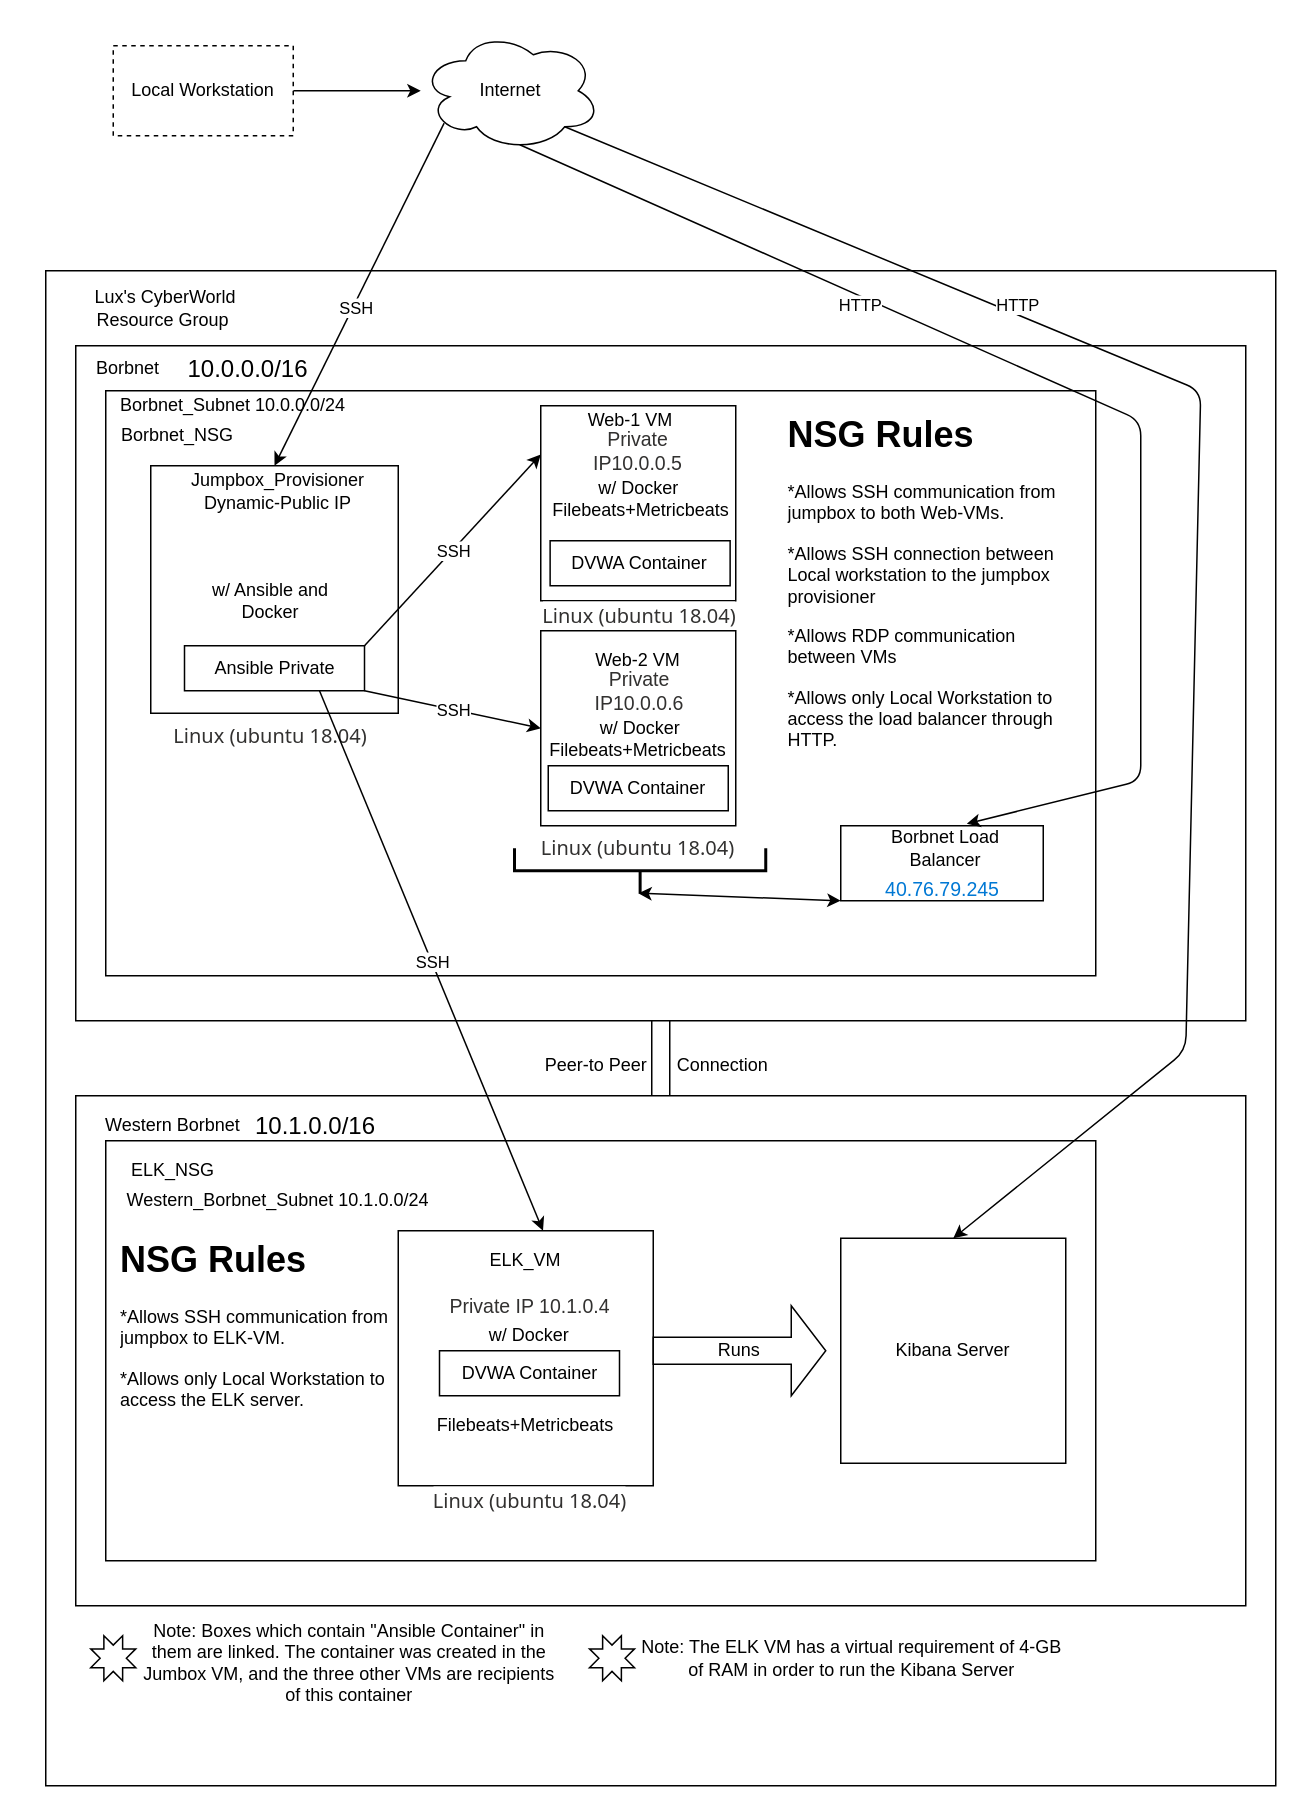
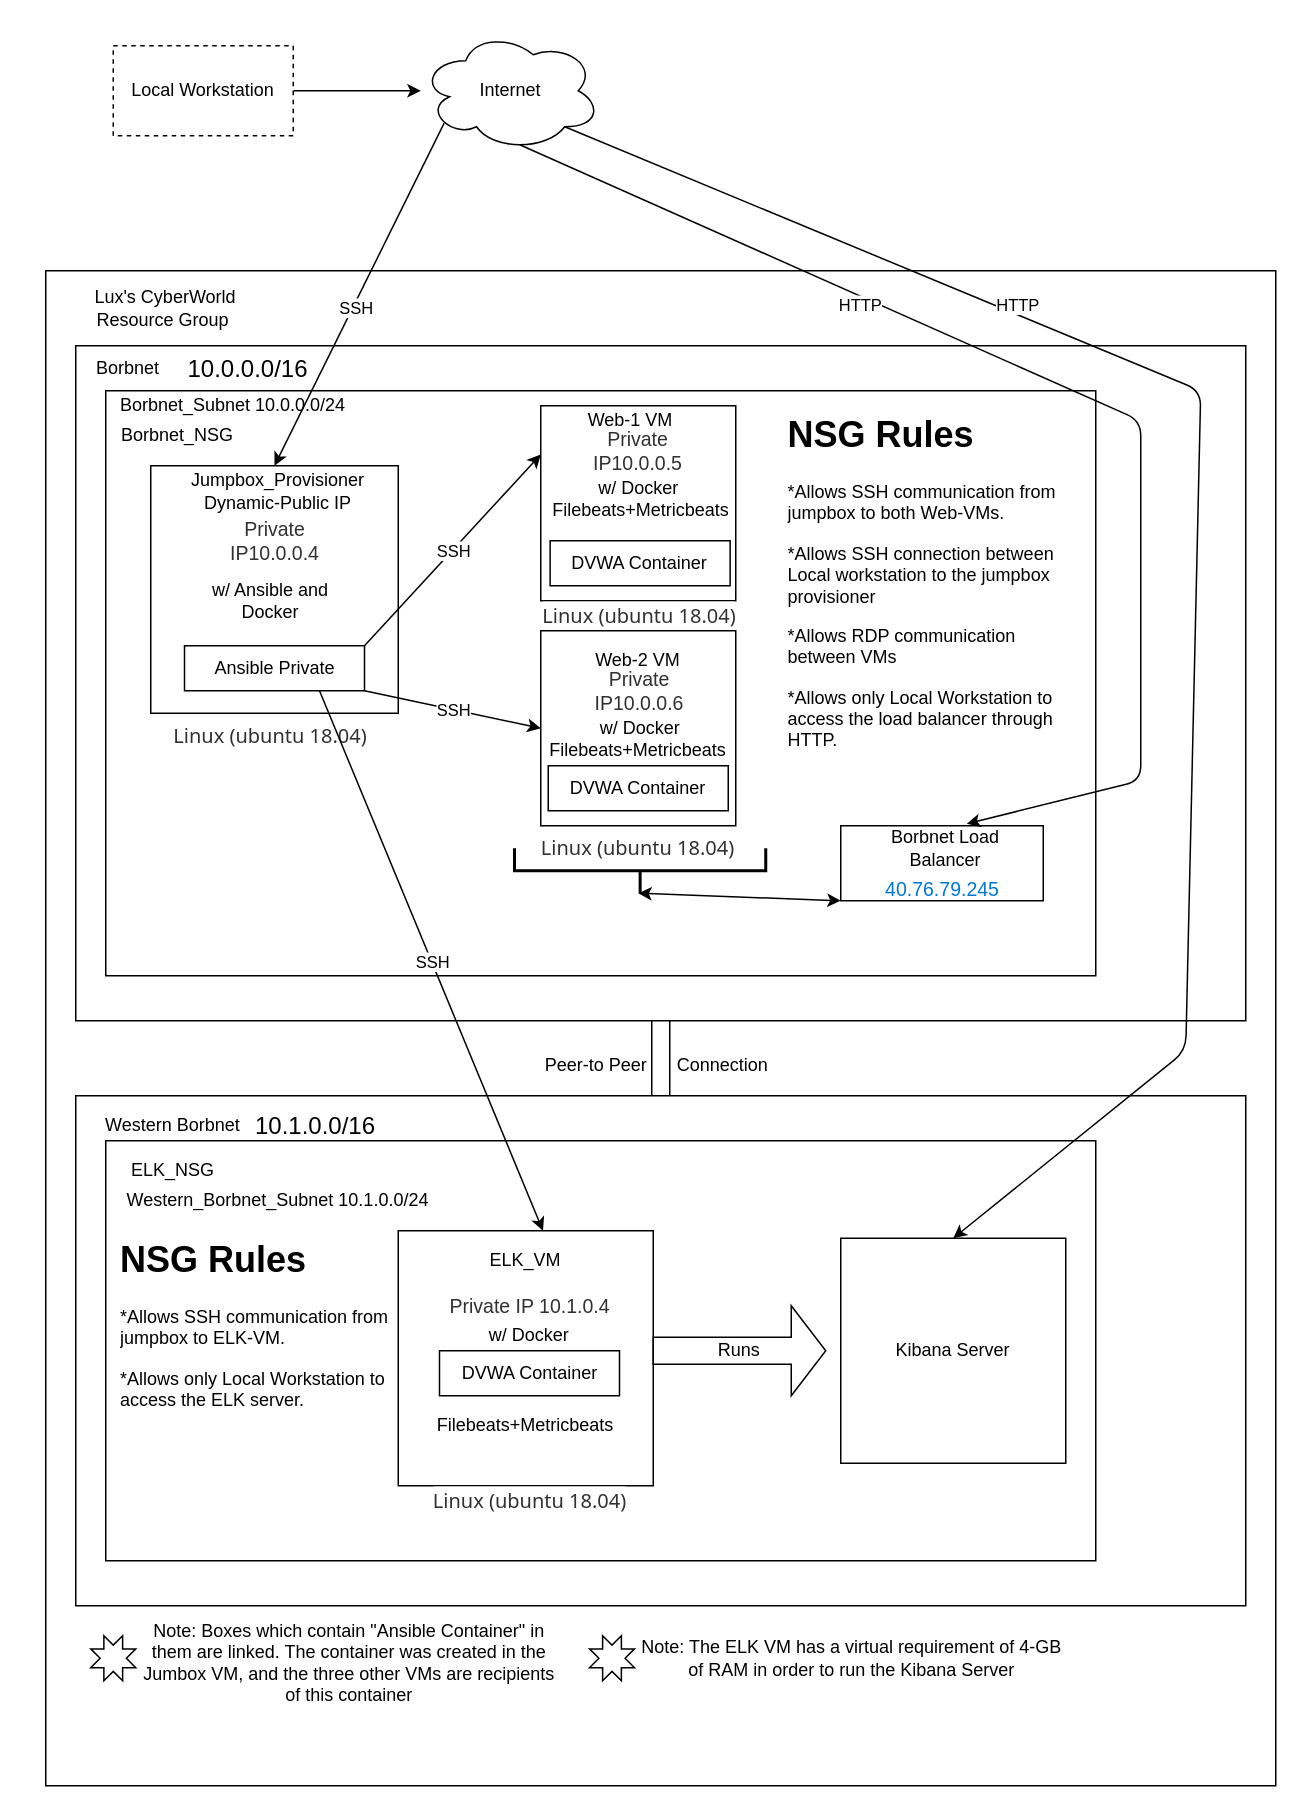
node "Private IP10.0.0.4": added
